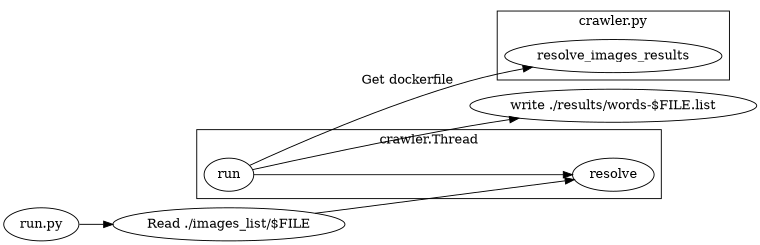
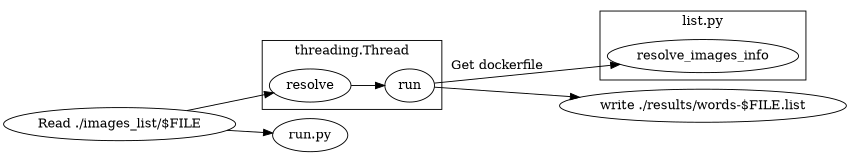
cluster "crawler.py": label "crawler.py" -> "list.py"
node "resolve_images_results": label "resolve_images_results" -> "resolve_images_info"
cluster "crawler.Thread": label "crawler.Thread" -> "threading.Thread"
edge "run" -> "resolve": reversed
edge "run.py" -> "Read ./images_list/$FILE": reversed
